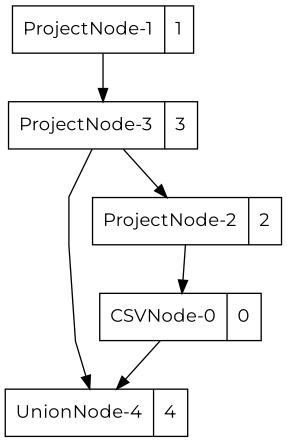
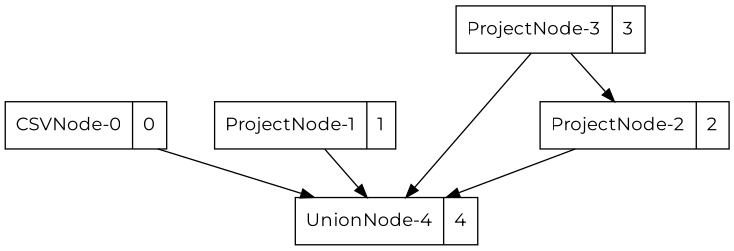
edge "ProjectNode-1" -> "ProjectNode-3": now "ProjectNode-1" -> "UnionNode-4"
edge "ProjectNode-2" -> "CSVNode-0": now "ProjectNode-2" -> "UnionNode-4"
